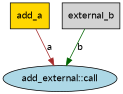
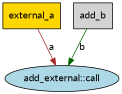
node "add_a": label "add_a" -> "external_a"
node "external_b": label "external_b" -> "add_b"
